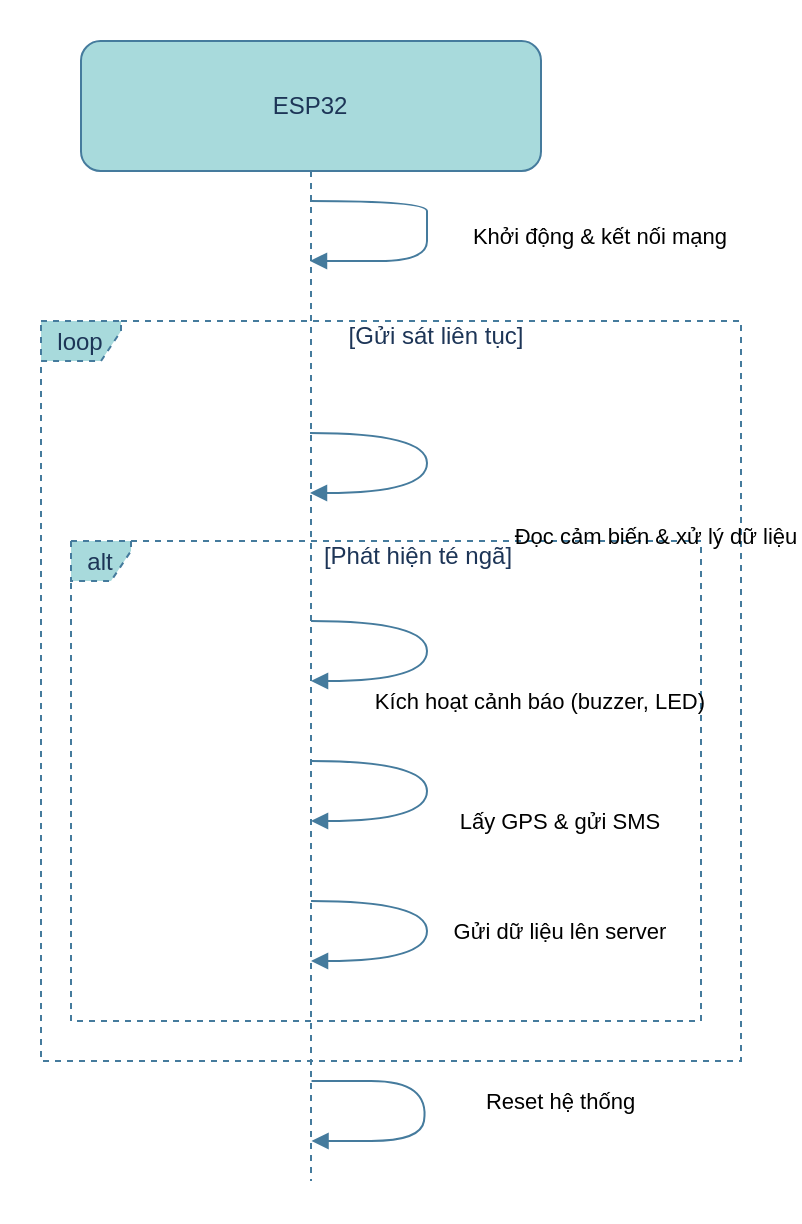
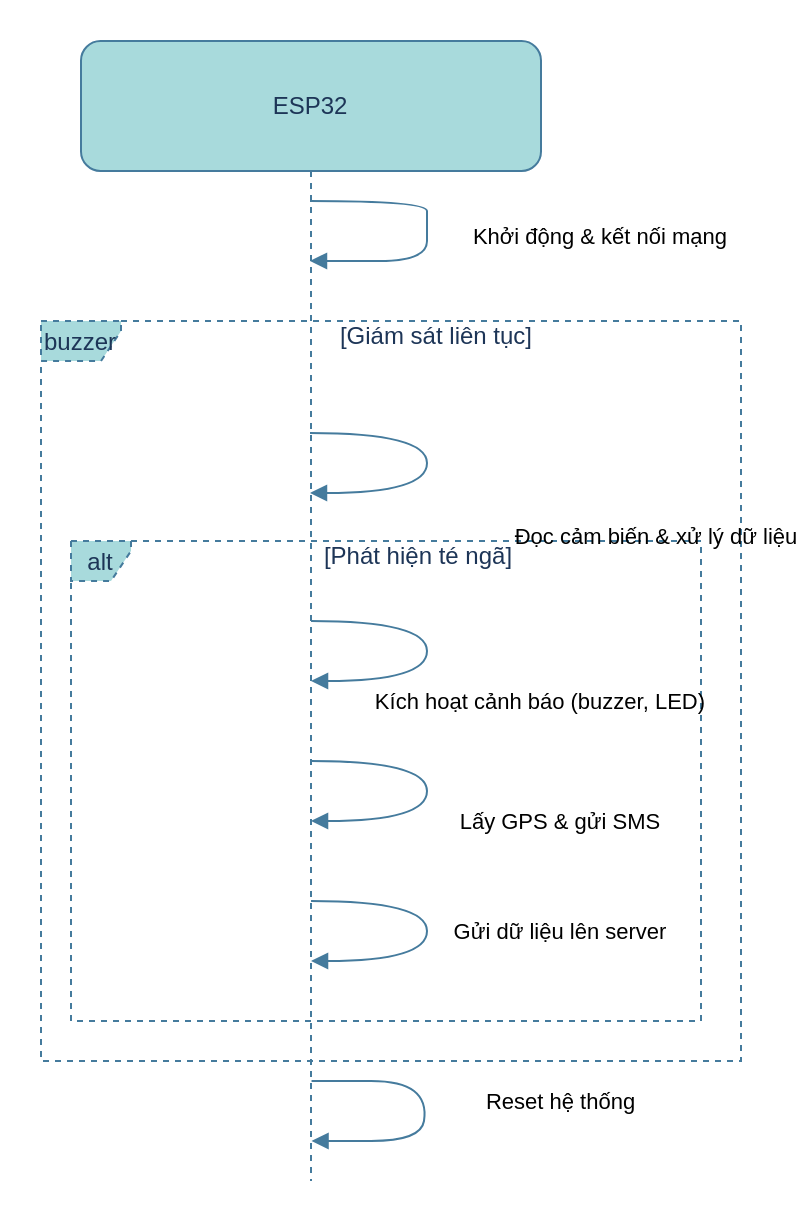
node "[Gửi sát liên tục]": label "[Gửi sát liên tục]" -> "[Giám sát liên tục]"
node "loop": label "loop" -> "buzzer"
